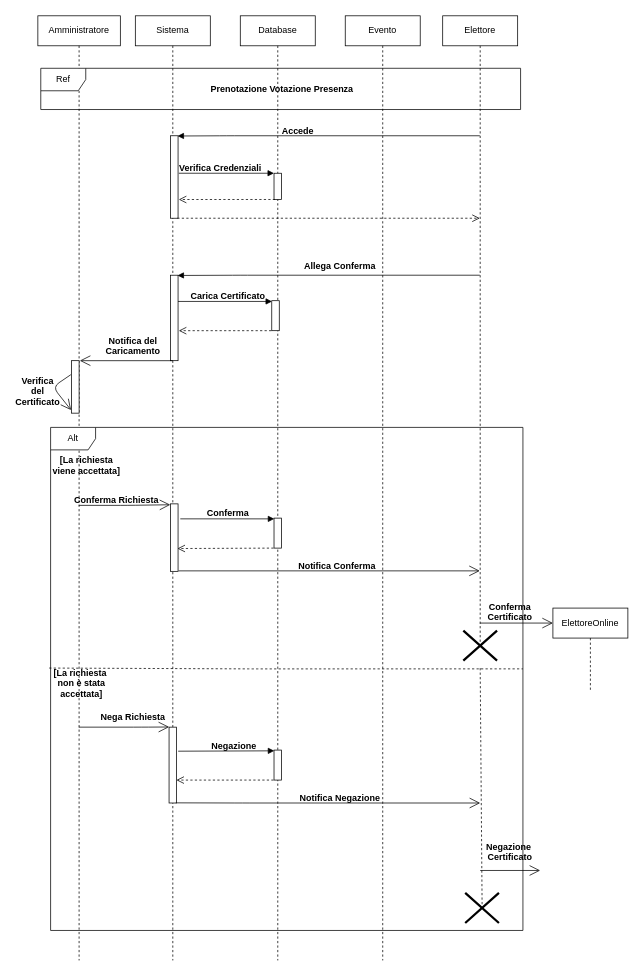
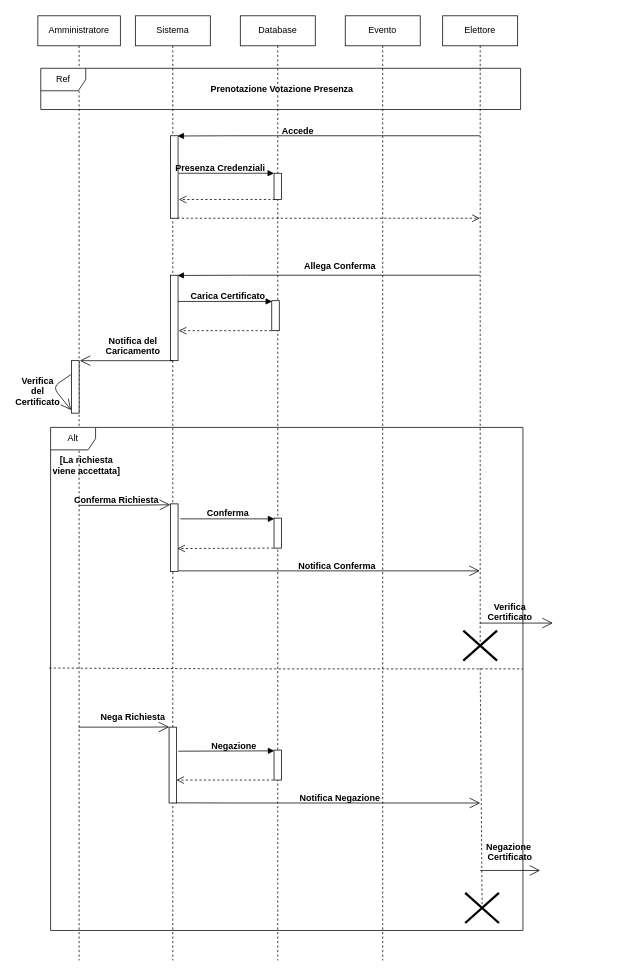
node "Verifica Credenziali": label "Verifica Credenziali" -> "Presenza Credenziali"
node "Conferma Certificato": label "Conferma Certificato" -> "Verifica Certificato"
node "ElettoreOnline": removed
node "[La richiesta non è stata accettata]": removed
